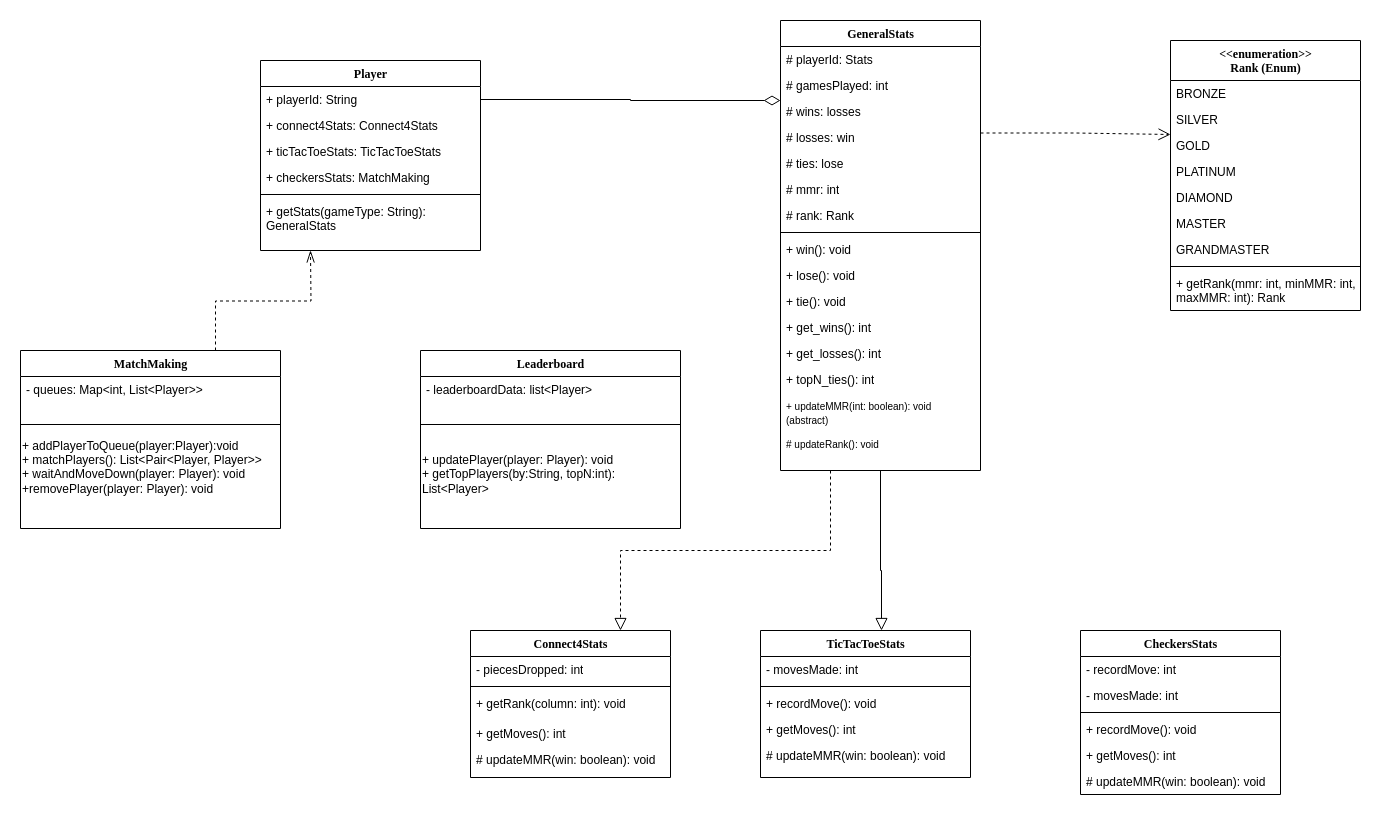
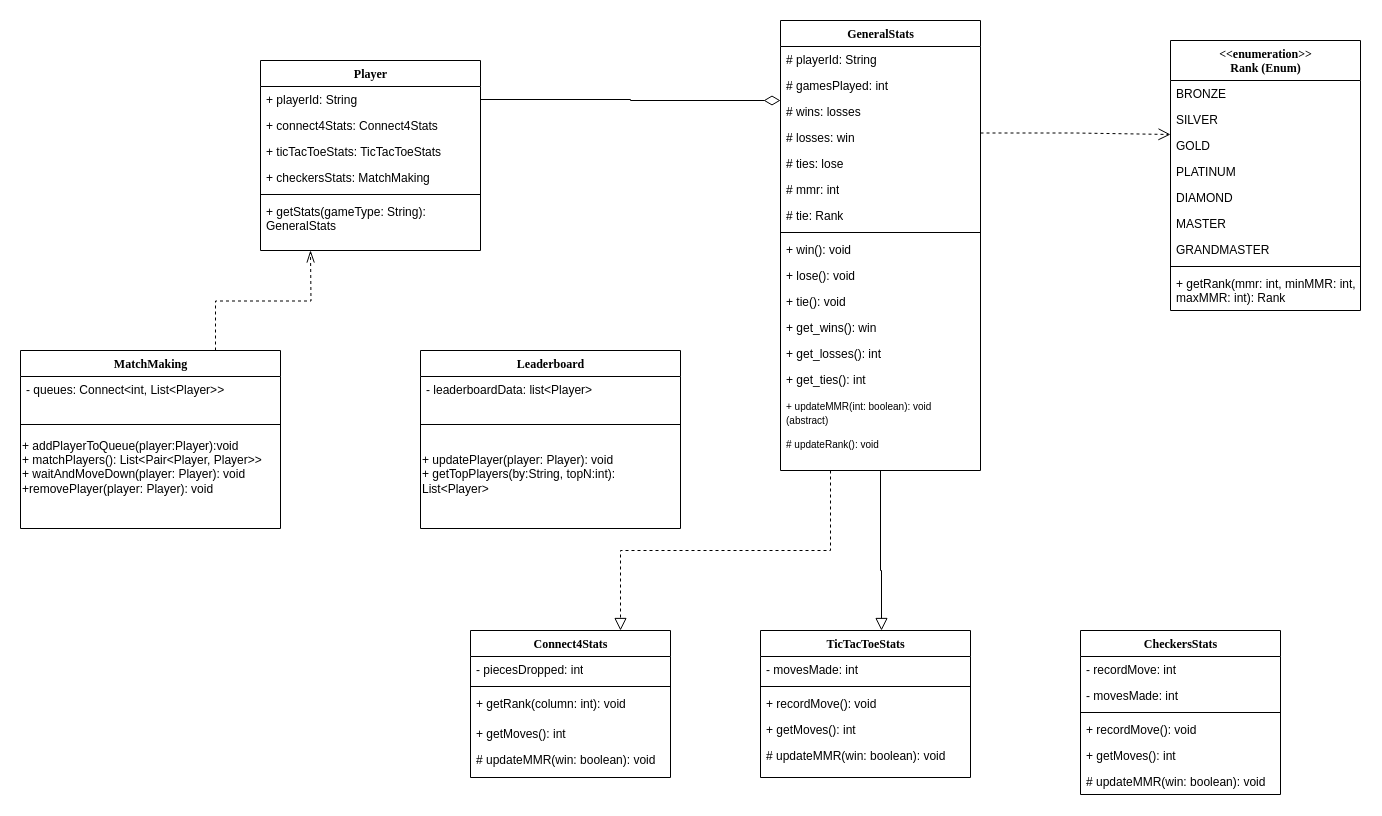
node "# playerId: Stats": label "# playerId: Stats" -> "# playerId: String"
node "# rank: Rank": label "# rank: Rank" -> "# tie: Rank"
node "+ get_wins(): int": label "+ get_wins(): int" -> "+ get_wins(): win"
node "+ topN_ties(): int": label "+ topN_ties(): int" -> "+ get_ties(): int"
node "- queues: Map<int, List<Player>>": label "- queues: Map<int, List<Player>>" -> "- queues: Connect<int, List<Player>>"
